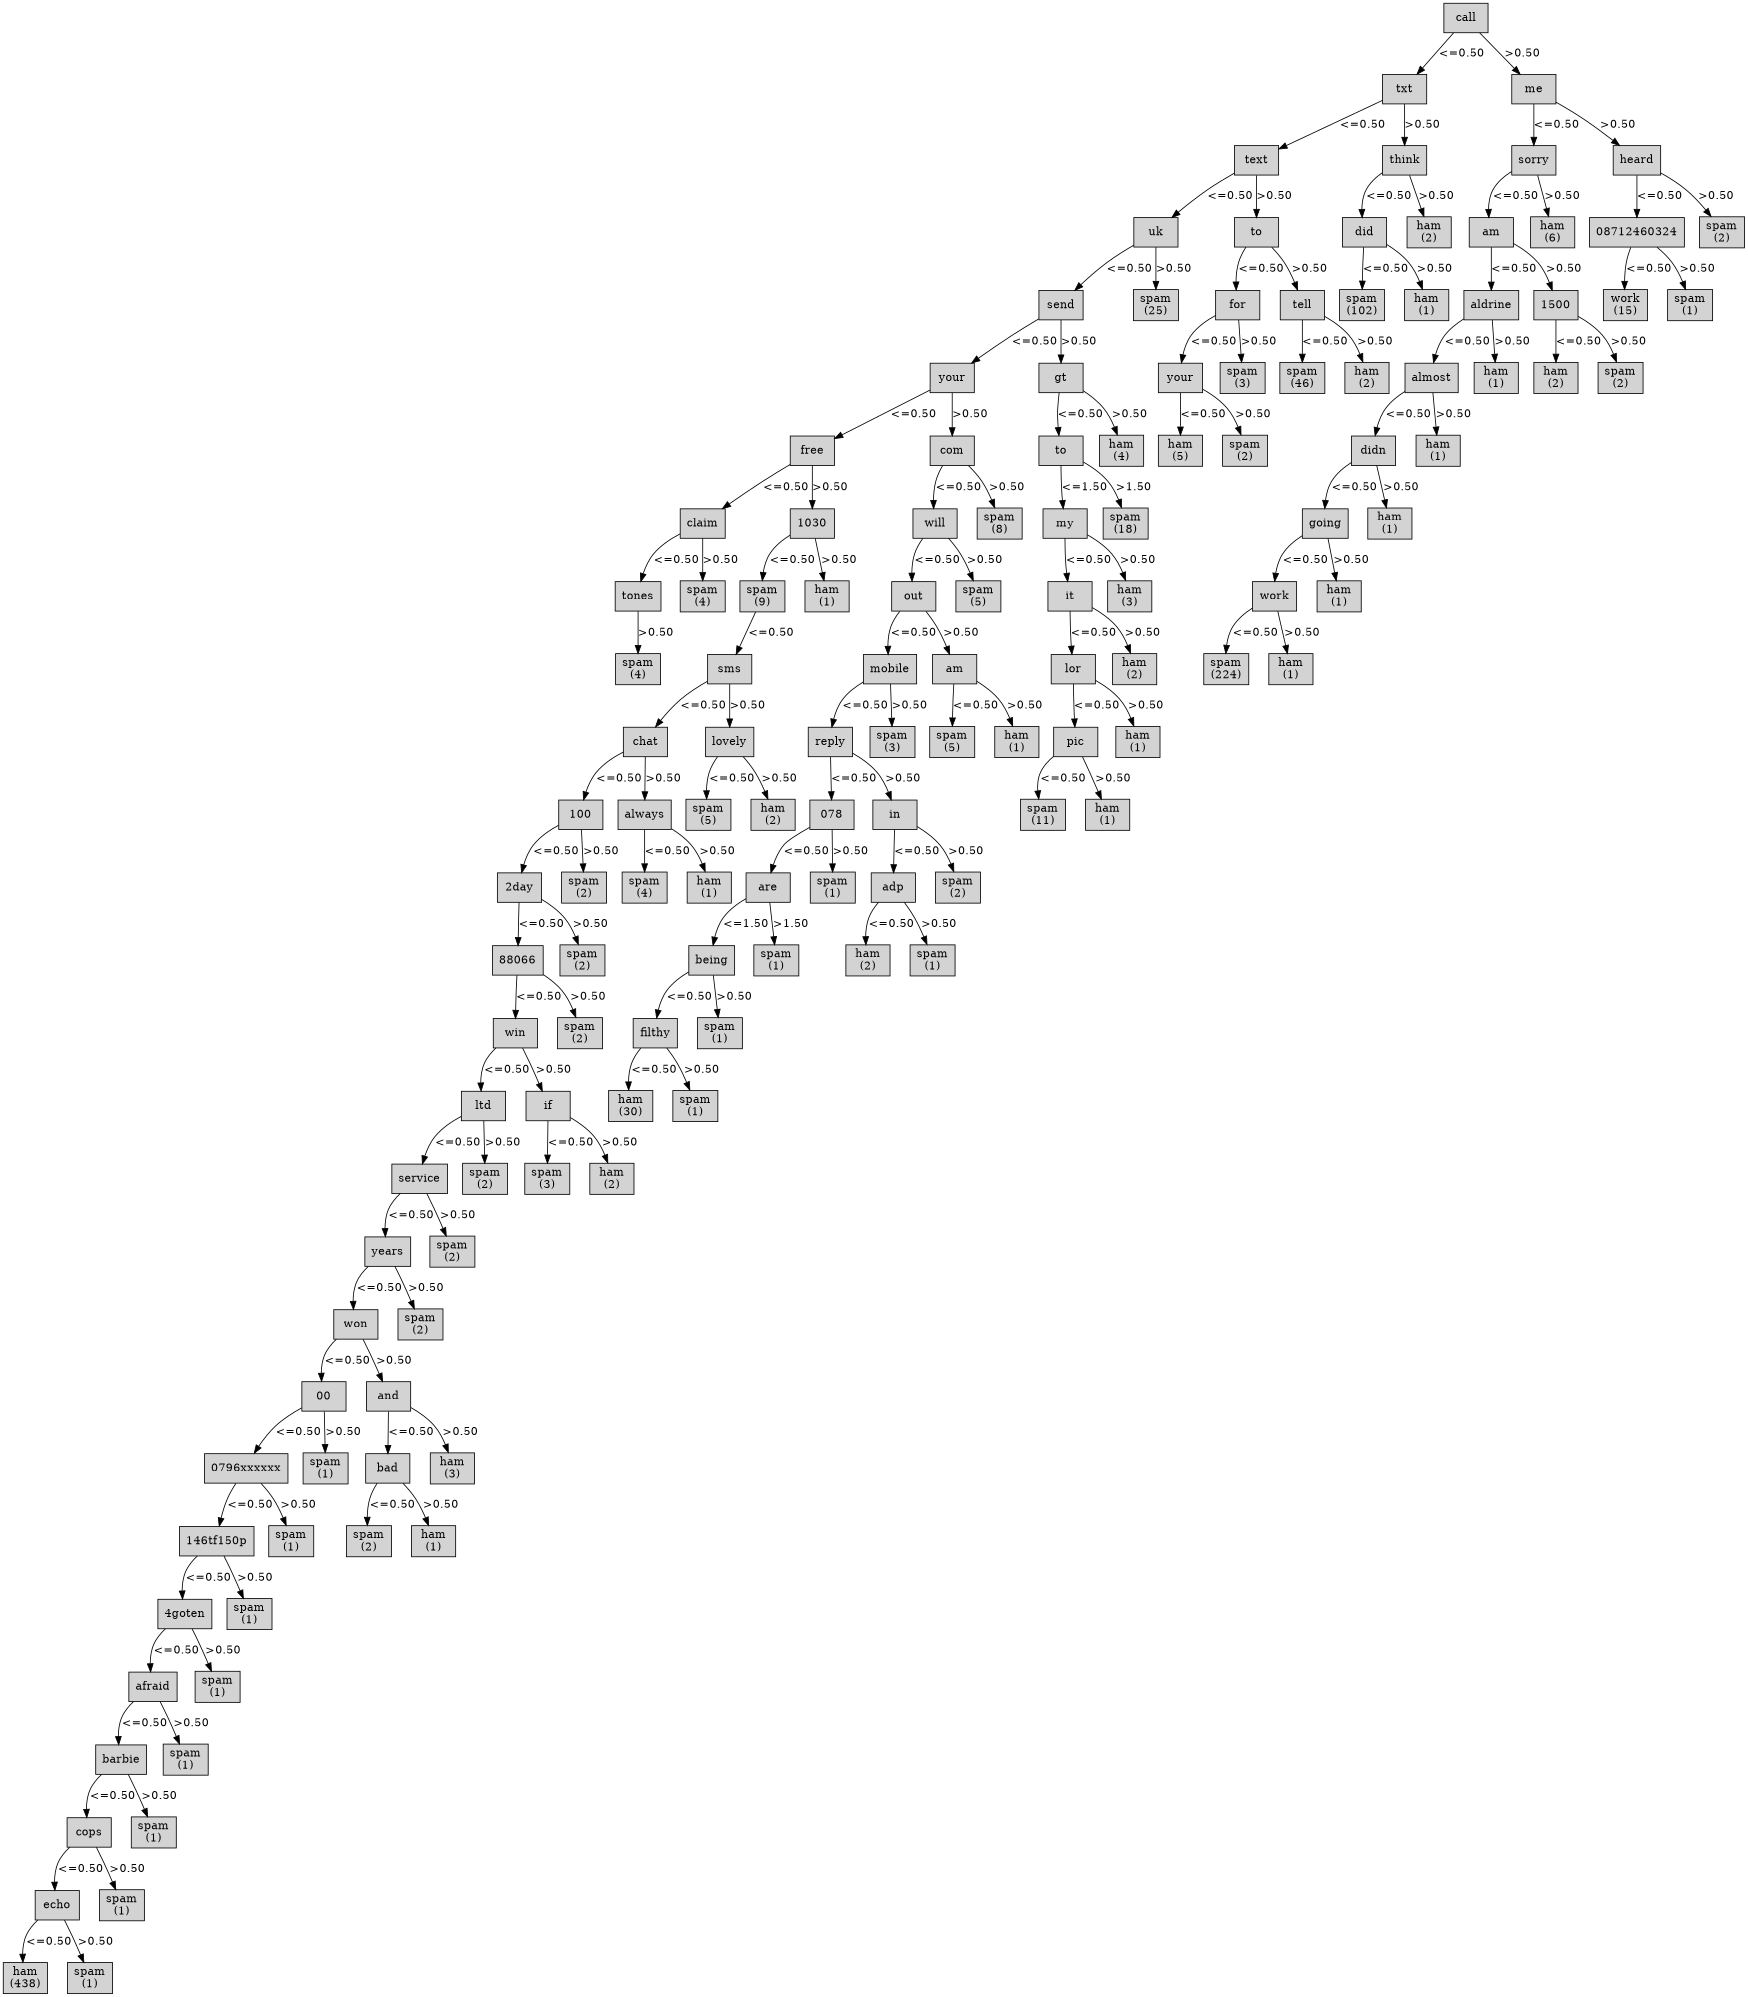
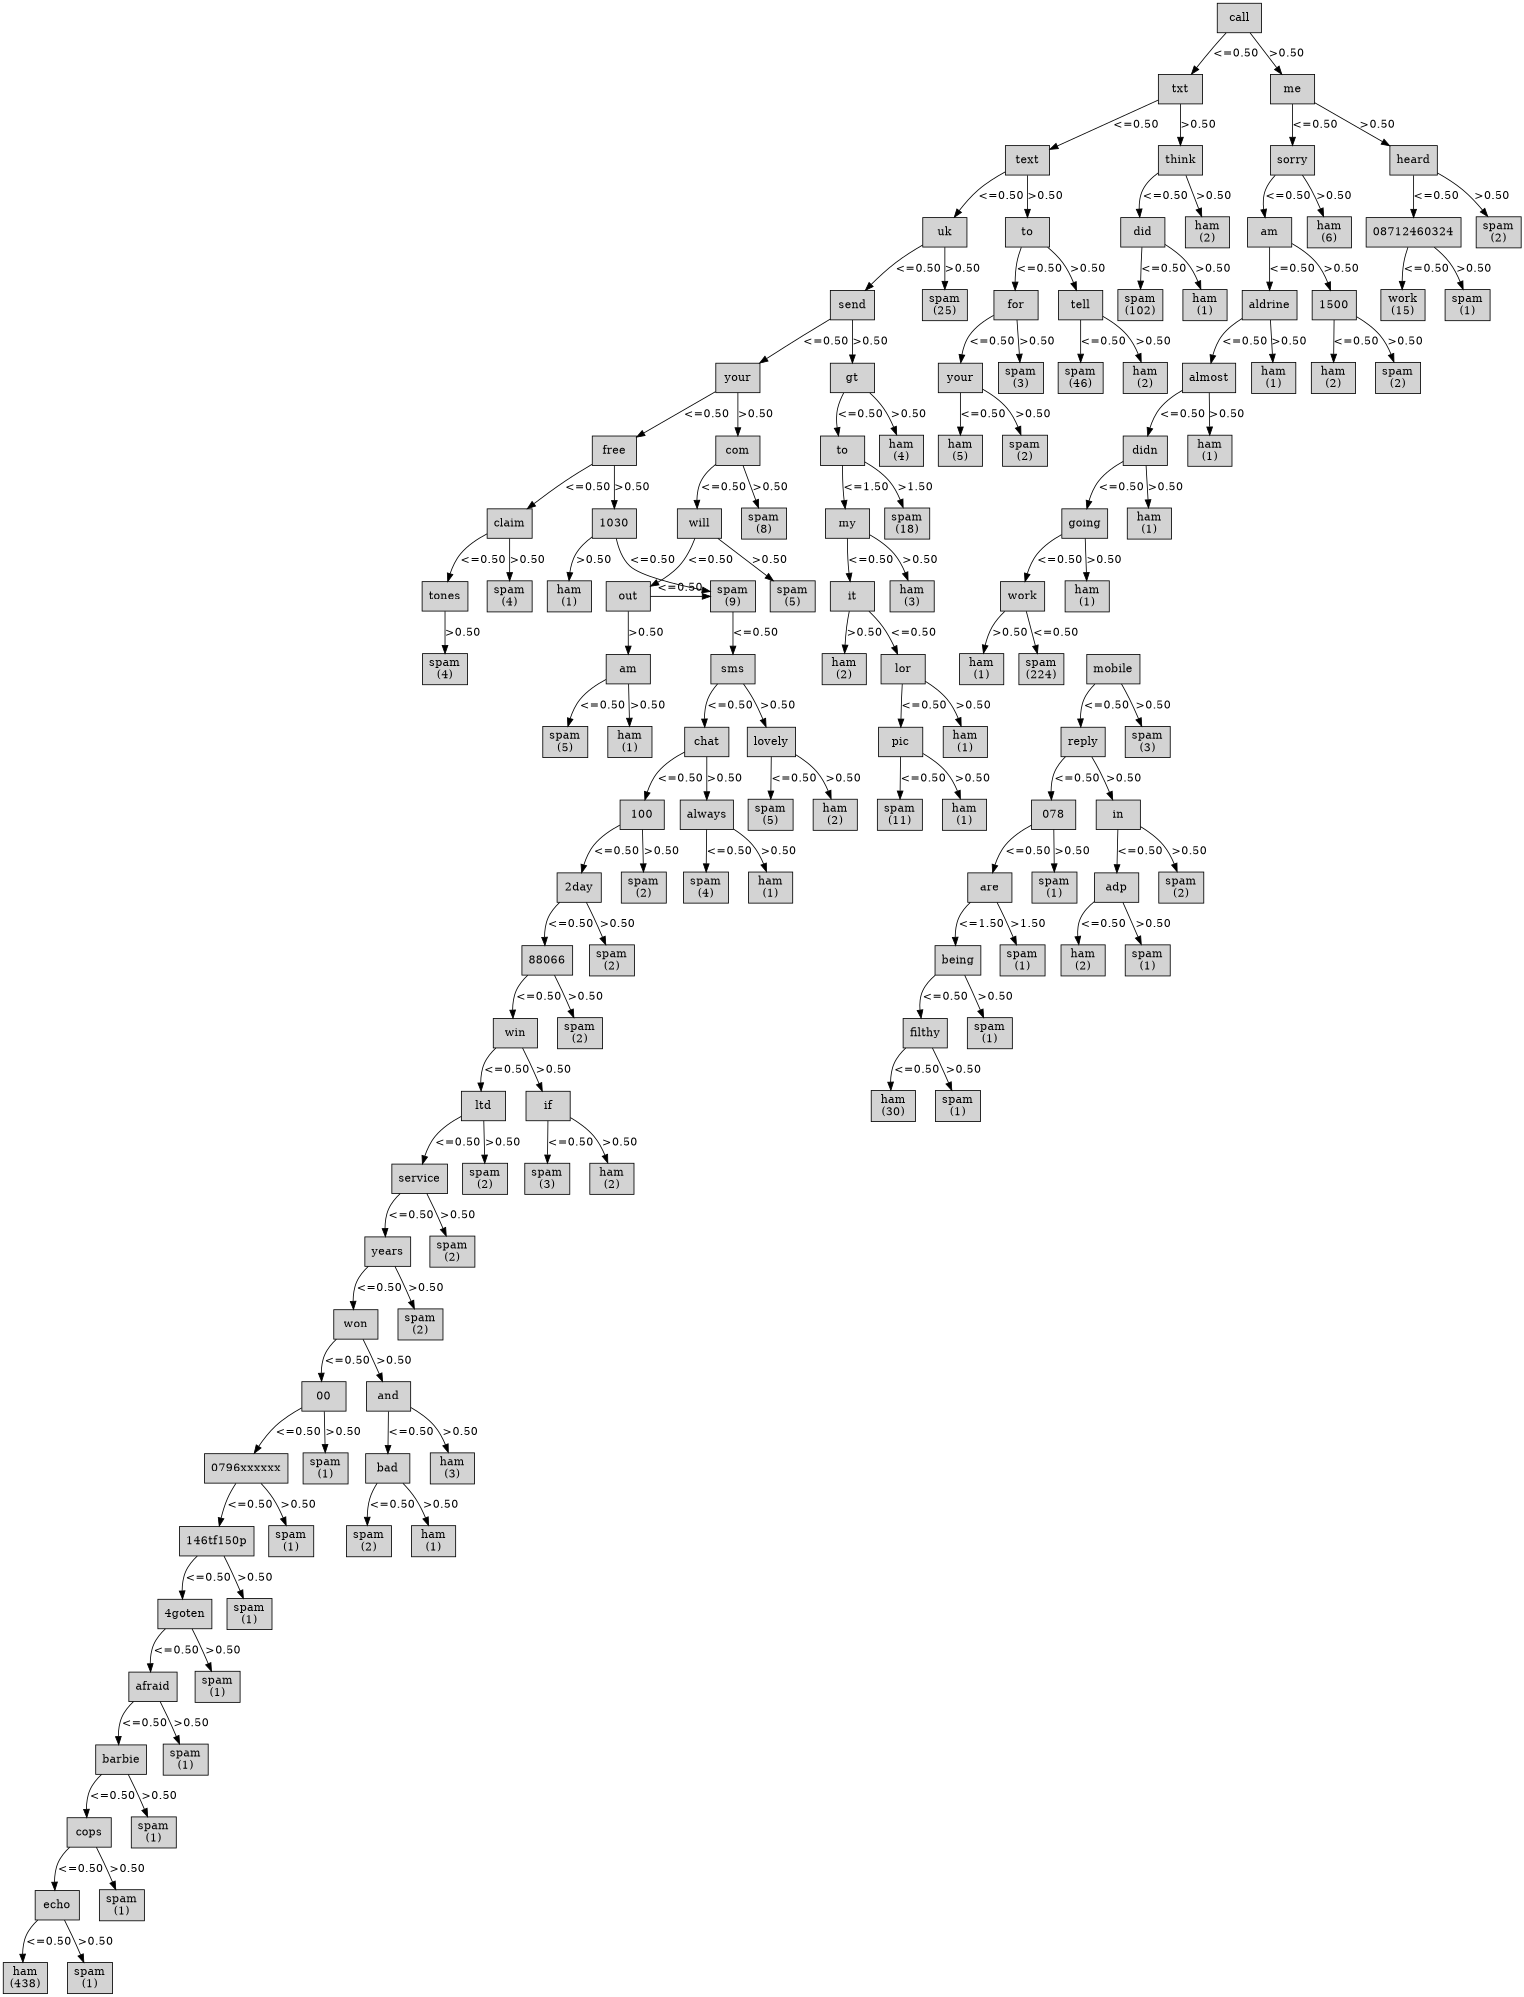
edge "out" -> "mobile": now "out" -> "spam (9)"
